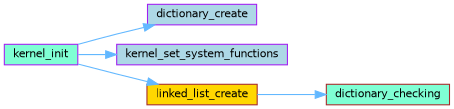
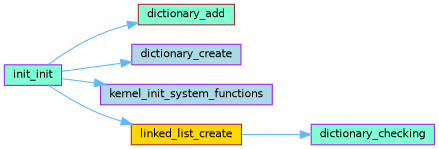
node "dictionary_add": added
node "kernel_init": label "kernel_init" -> "init_init"
node "kernel_set_system_functions": label "kernel_set_system_functions" -> "kernel_init_system_functions"
node "dictionary_checking": color brown -> purple
